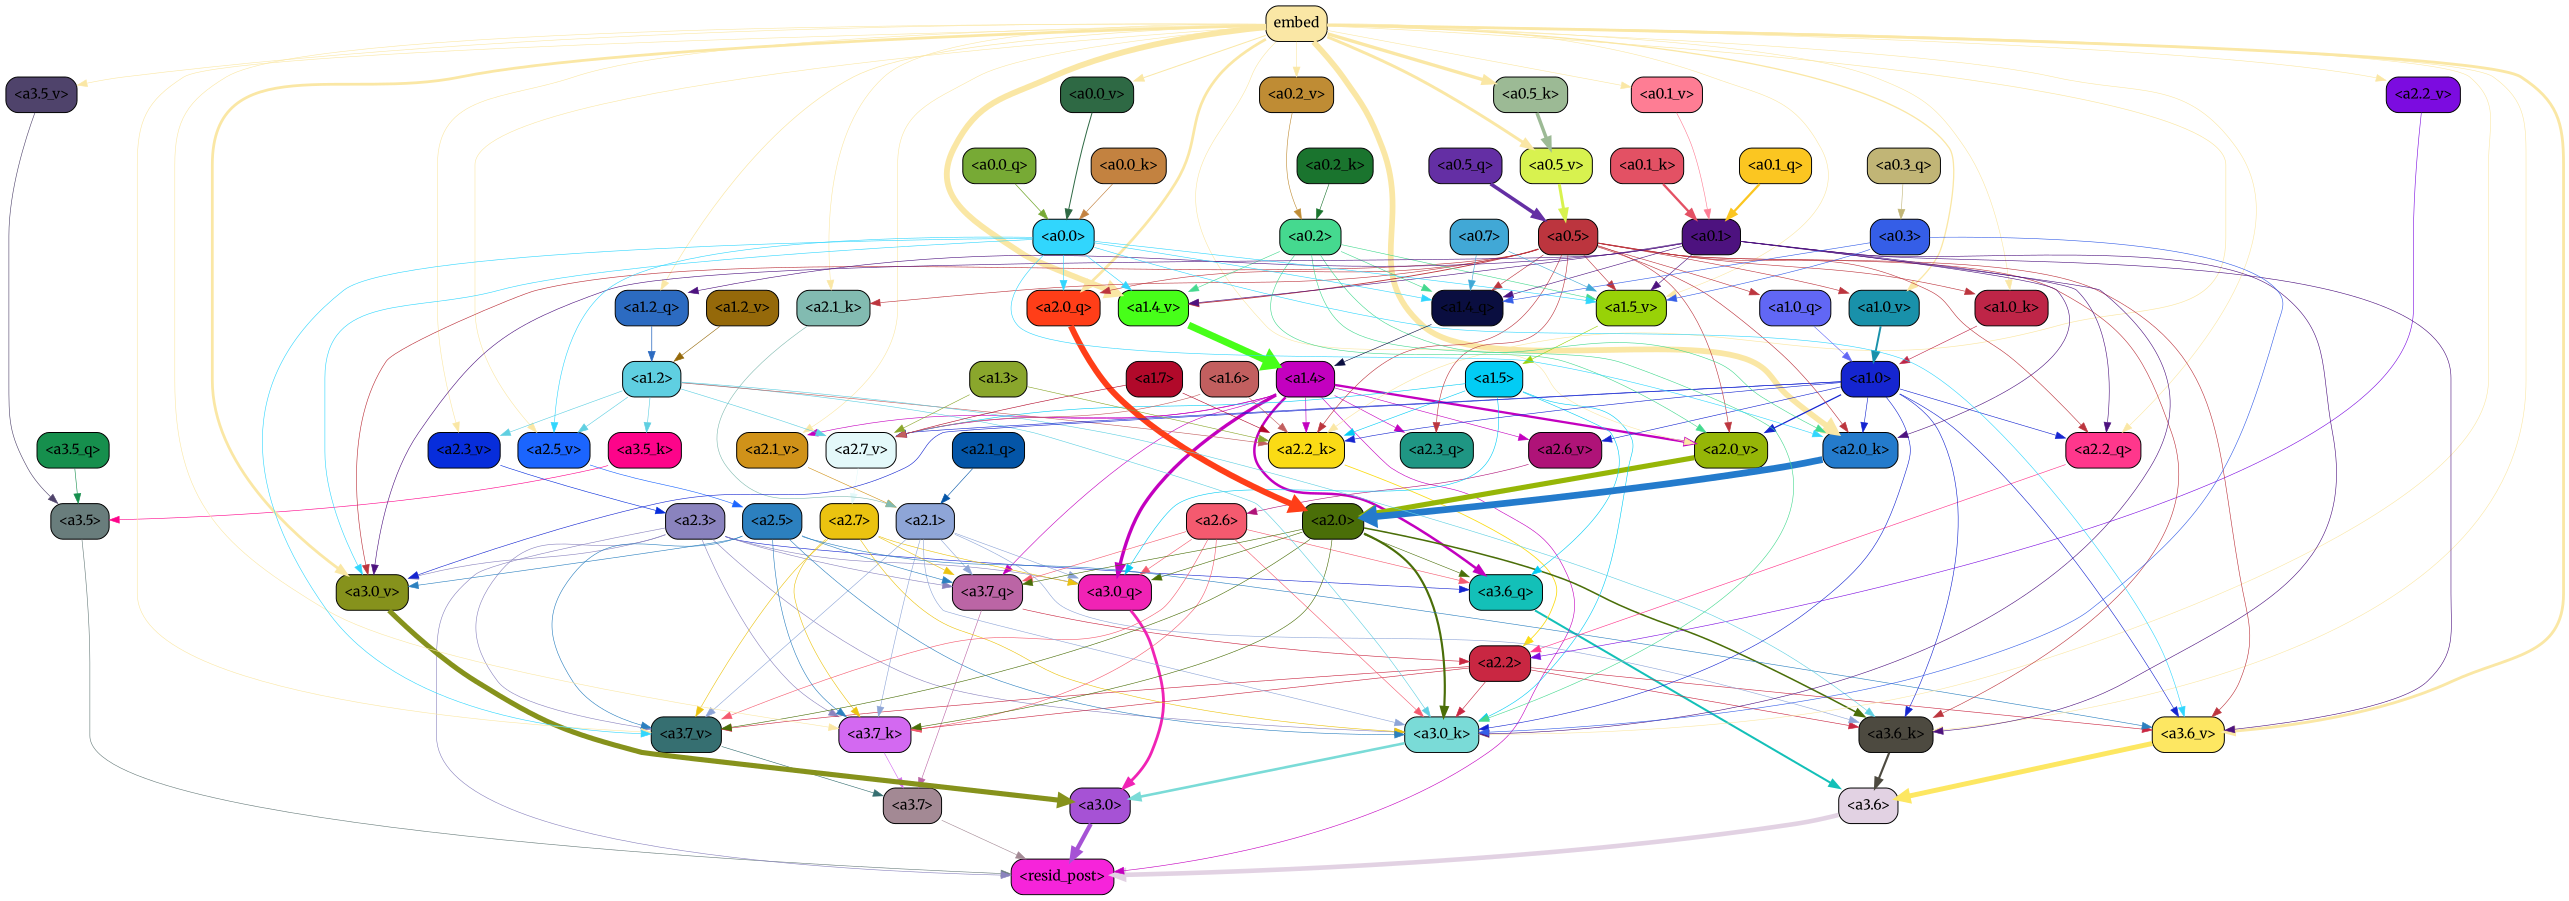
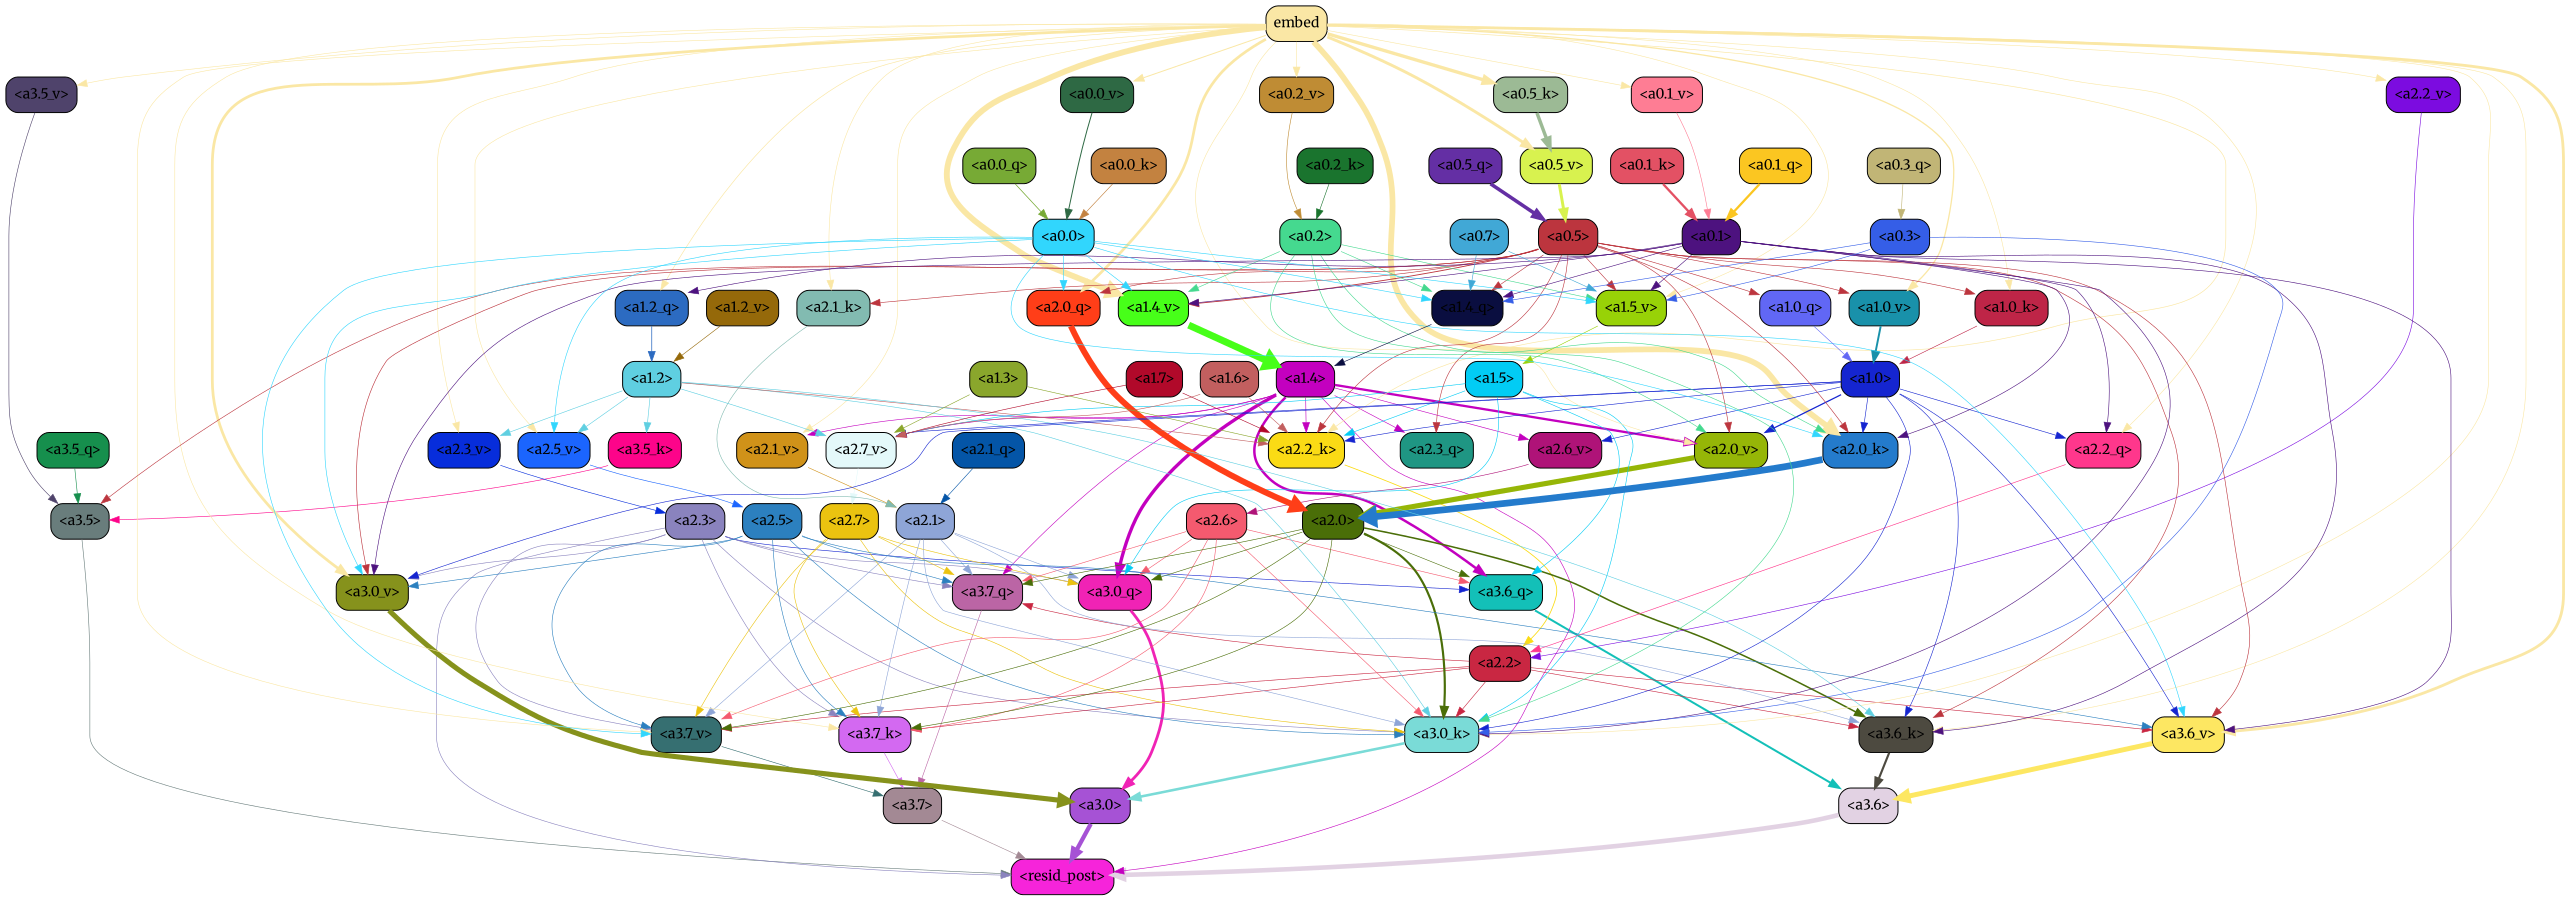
edge "<a0.5>" -> "<a2.2_q>": now "<a0.5>" -> "<a3.5>"
edge "<a3.7_q>" -> "<a2.2>": reversed
